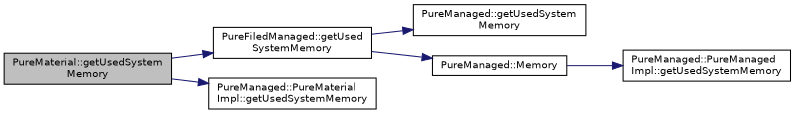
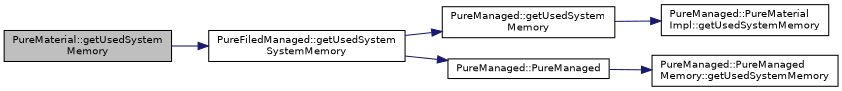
node "PureFiledManaged::getUsed SystemMemory": label "PureFiledManaged::getUsed SystemMemory" -> "PureFiledManaged::getUsedSystem SystemMemory"
node "PureManaged::Memory": label "PureManaged::Memory" -> "PureManaged::PureManaged"
node "PureManaged::PureManaged Impl::getUsedSystemMemory": label "PureManaged::PureManaged Impl::getUsedSystemMemory" -> "PureManaged::PureManaged Memory::getUsedSystemMemory"
edge "PureMaterial::getUsedSystem Memory" -> "PureManaged::PureMaterial Impl::getUsedSystemMemory": now "PureManaged::getUsedSystem Memory" -> "PureManaged::PureMaterial Impl::getUsedSystemMemory"
